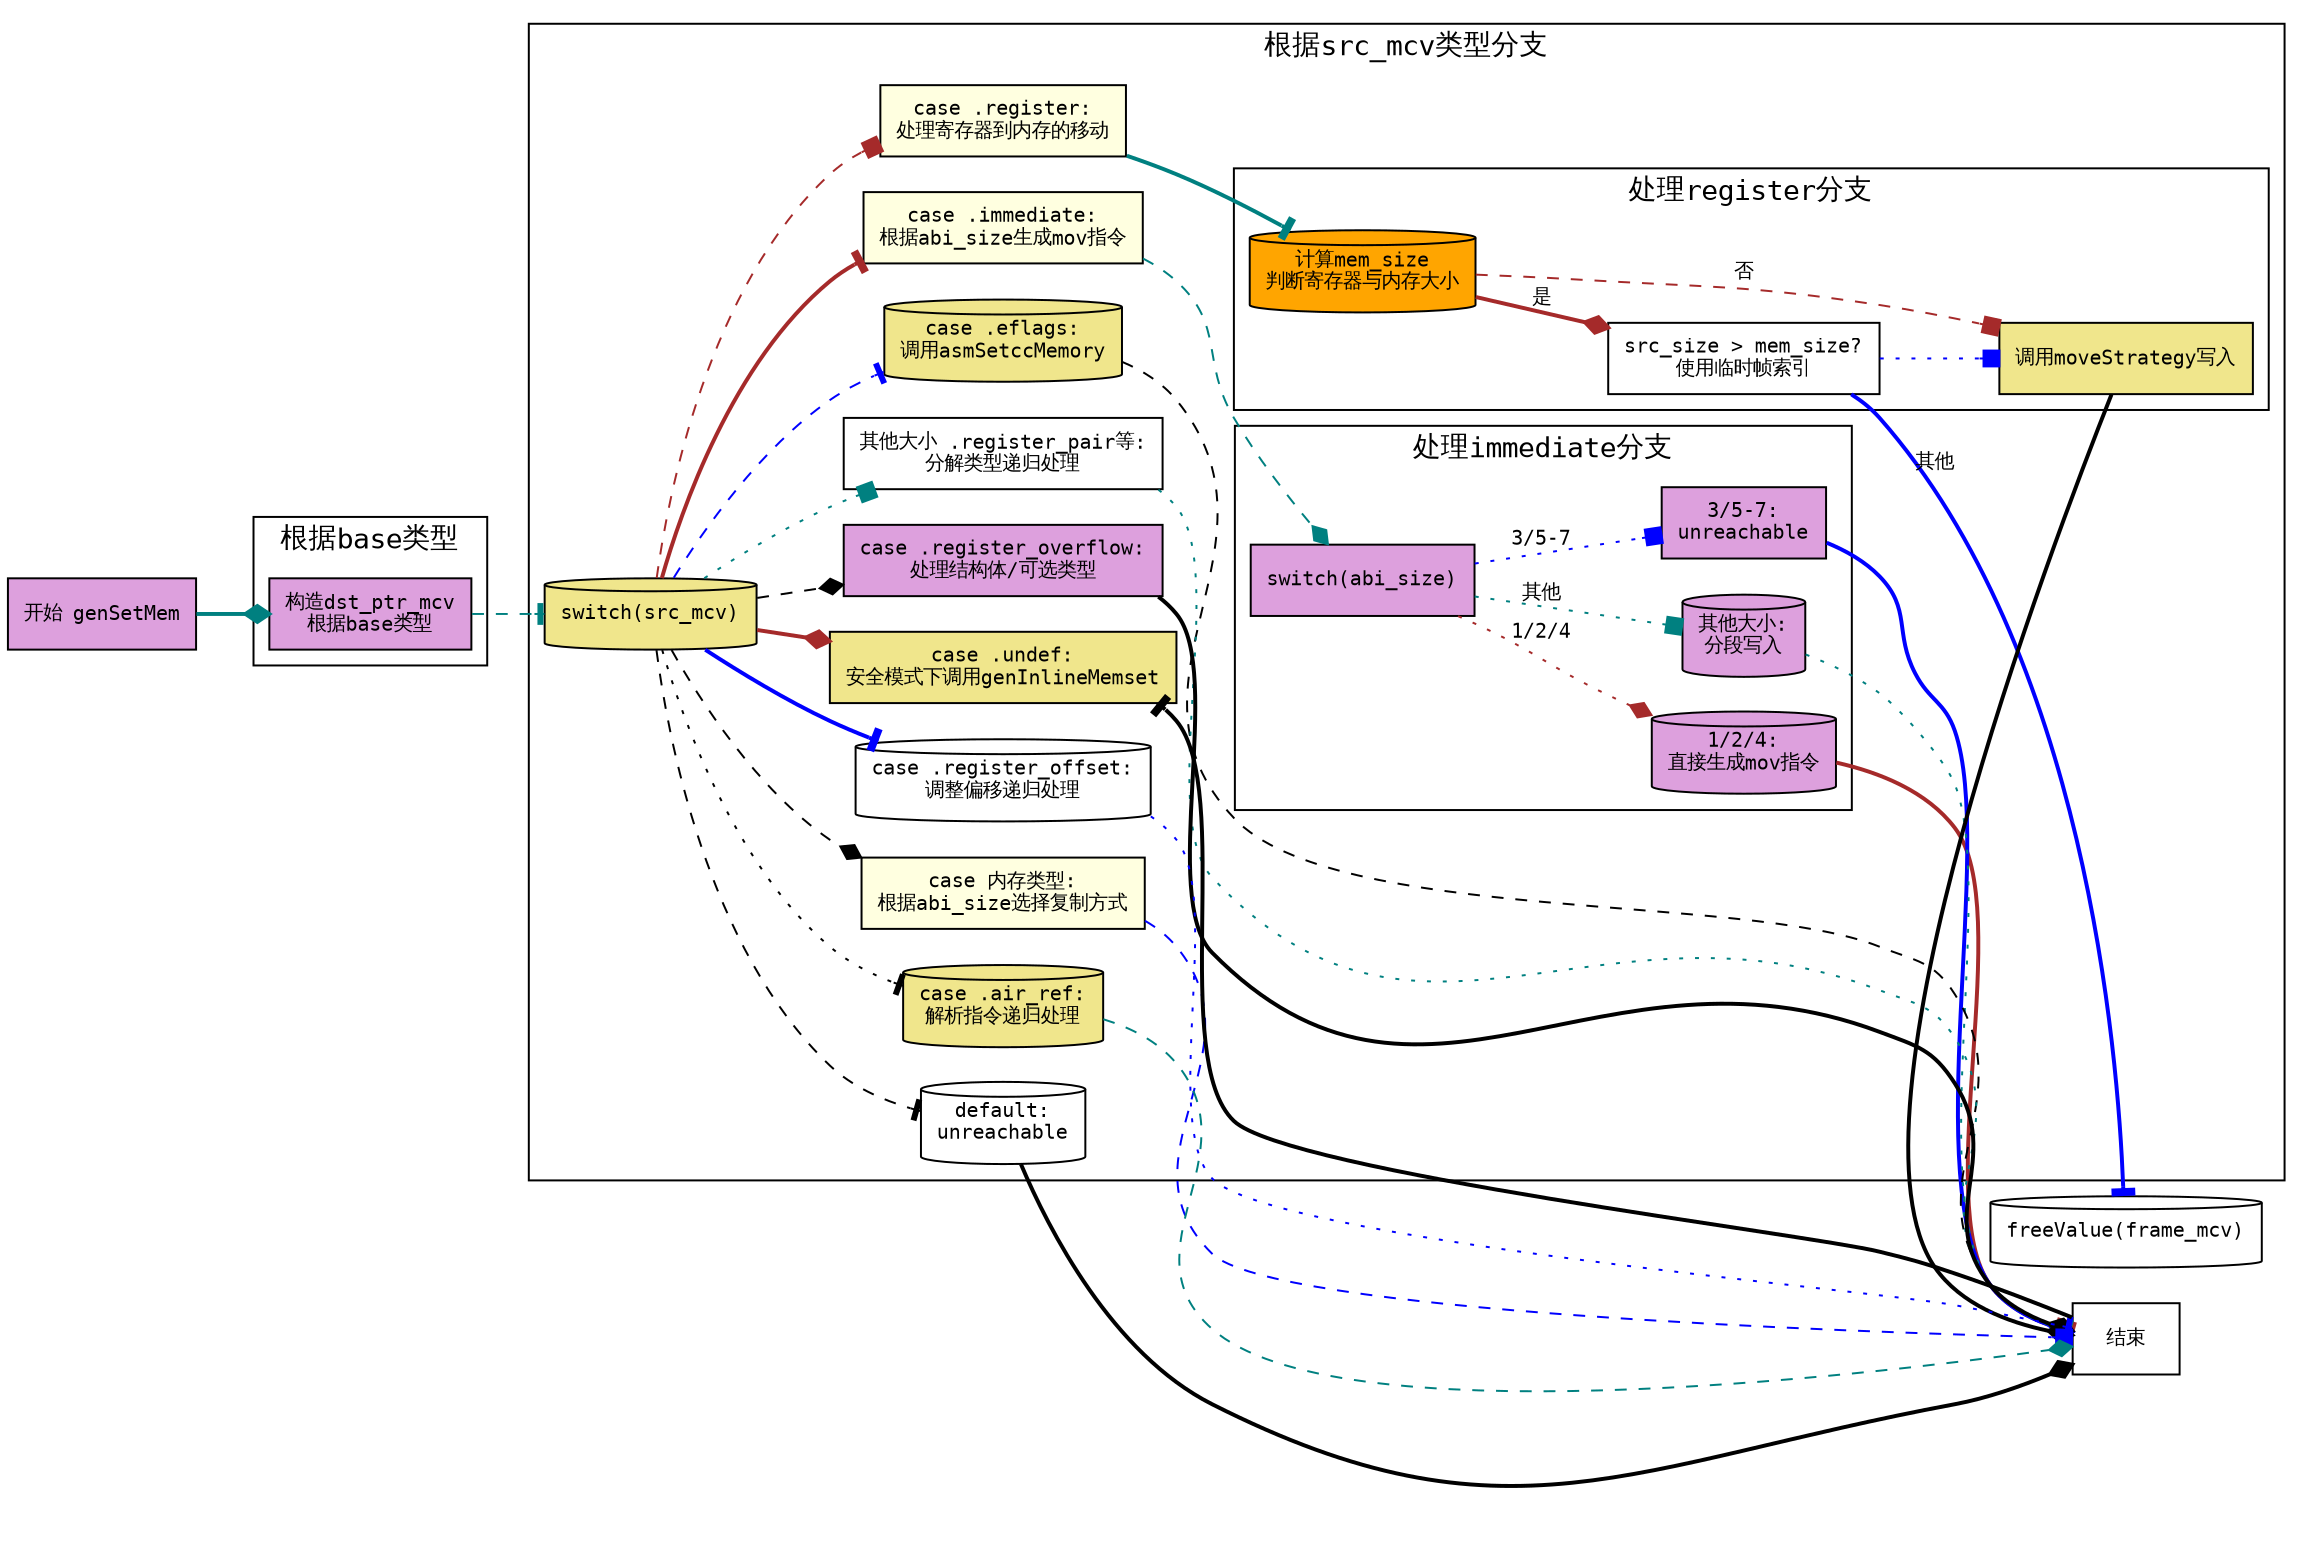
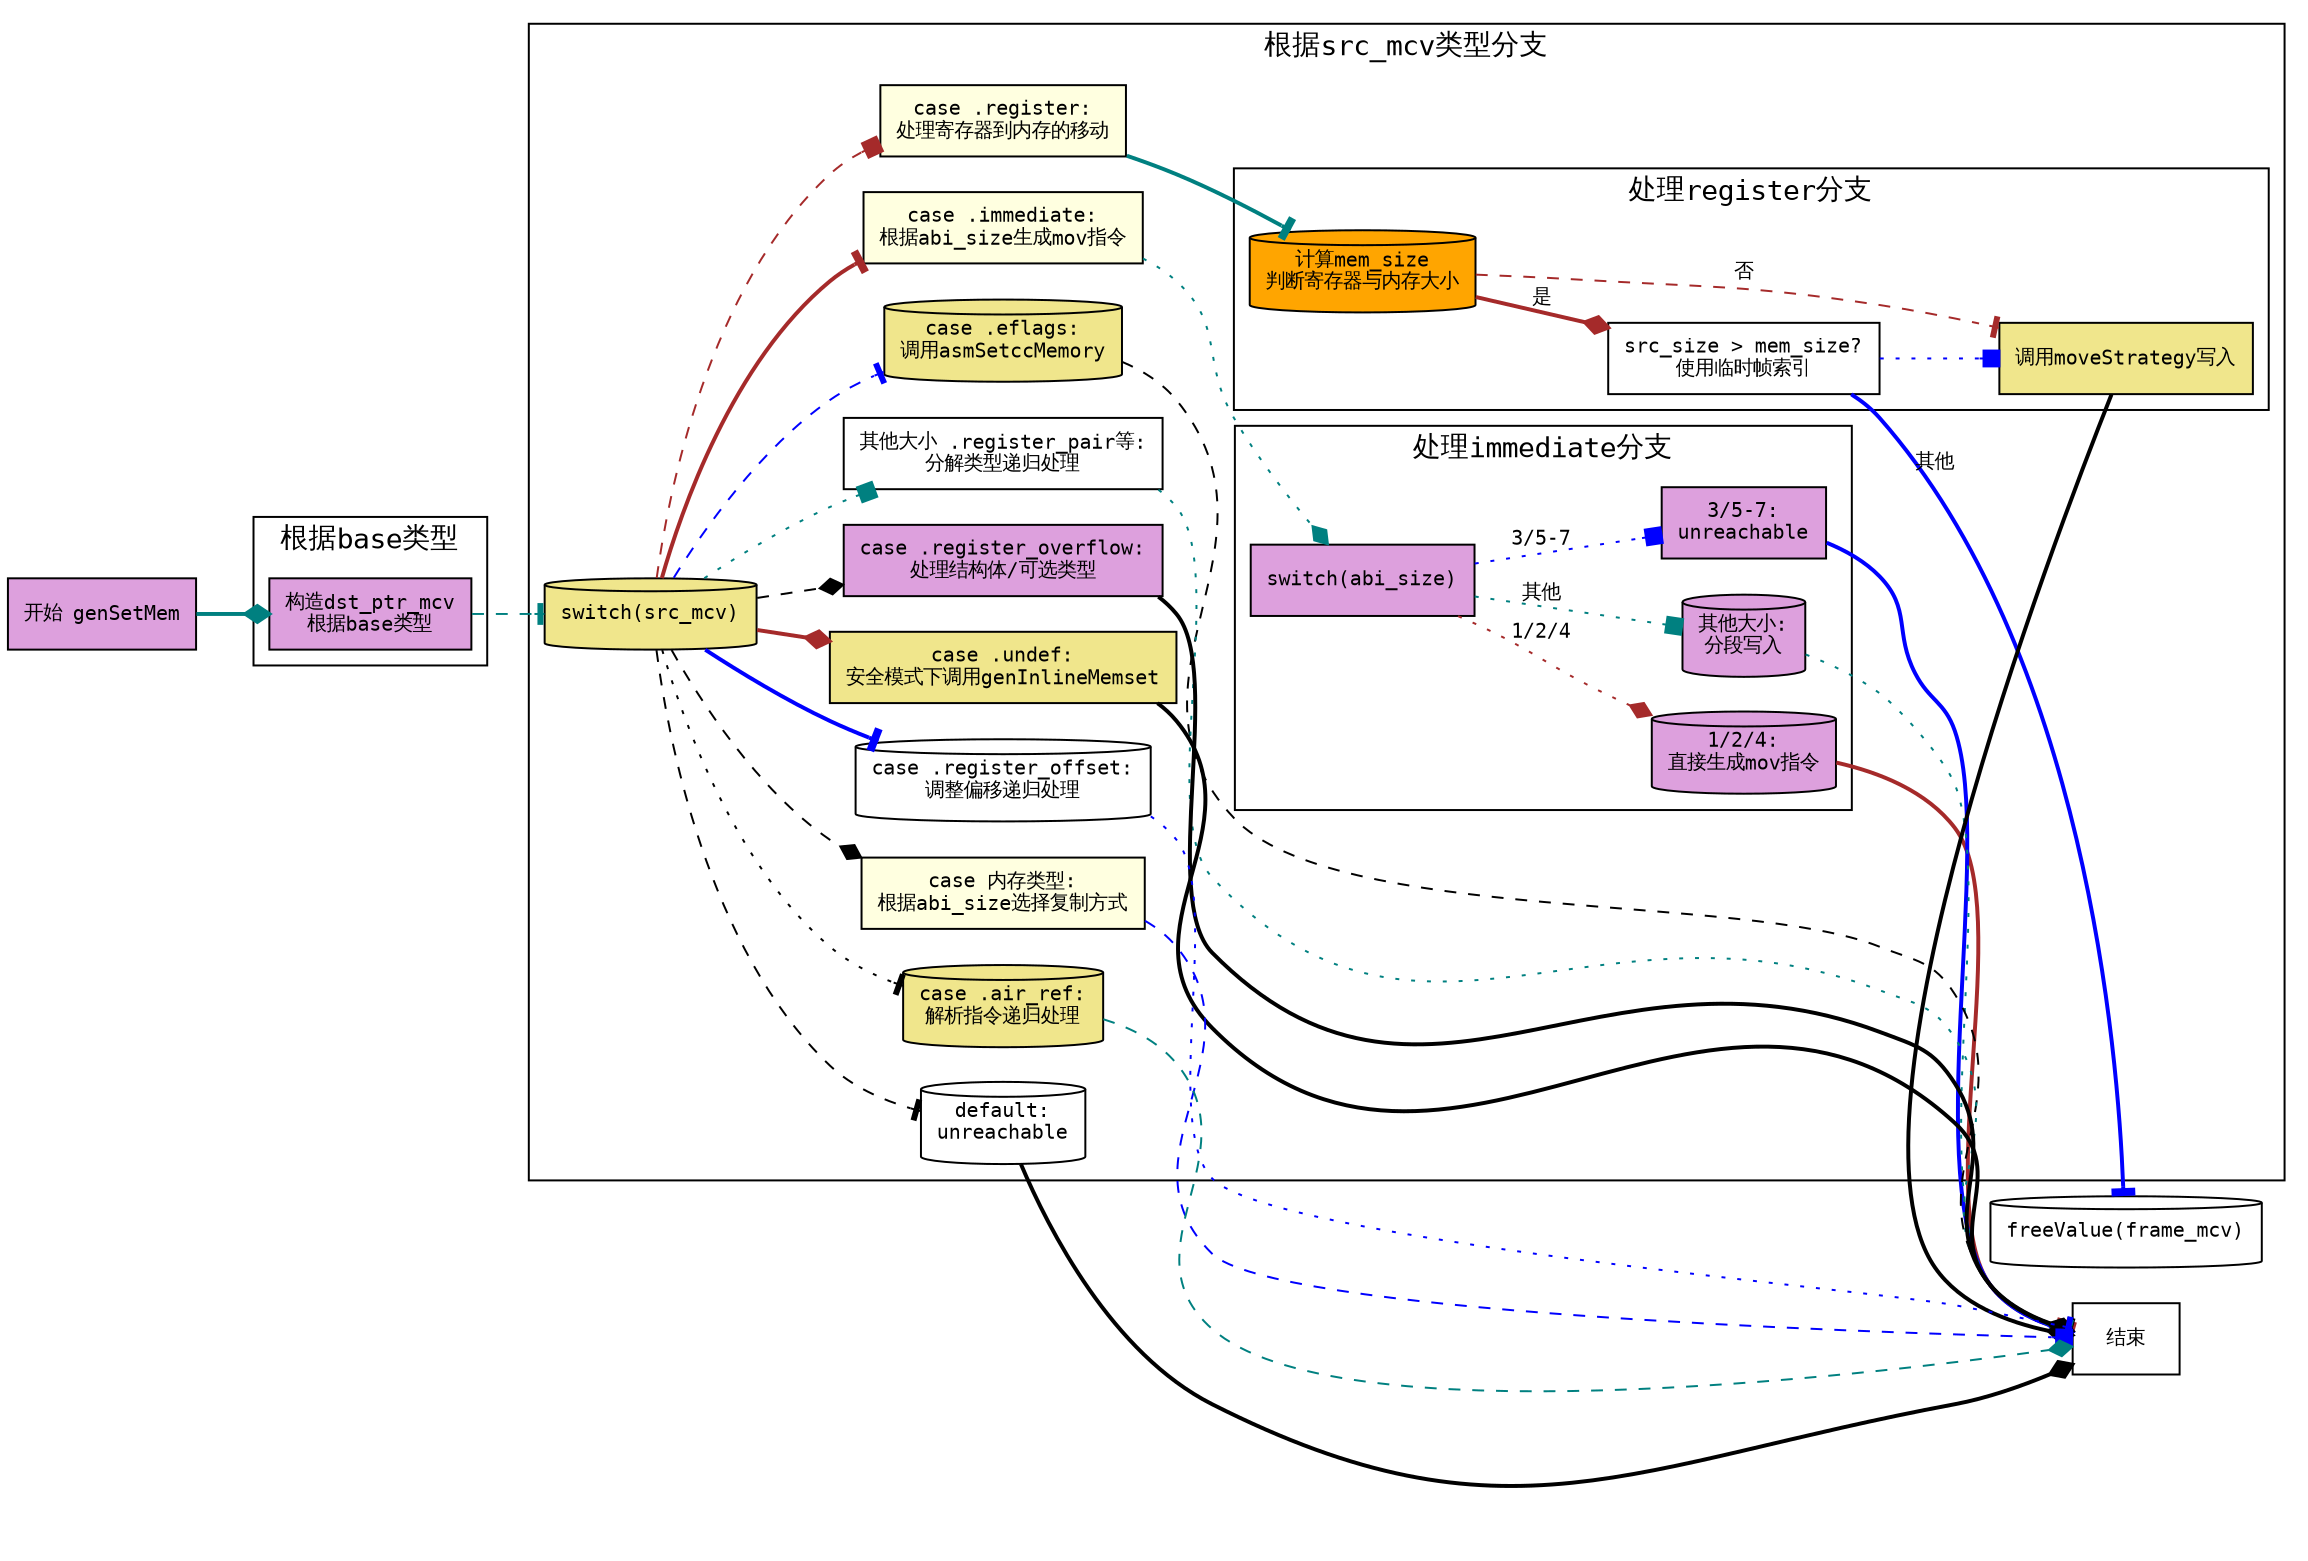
edge "计算mem_size 判断寄存器与内存大小" -> "调用moveStrategy写入": arrowhead box -> tee
edge "case .immediate: 根据abi_size生成mov指令" -> "switch(abi_size)": style dashed -> dotted
edge "结束" -> "case .undef: 安全模式下调用genInlineMemset": reversed
